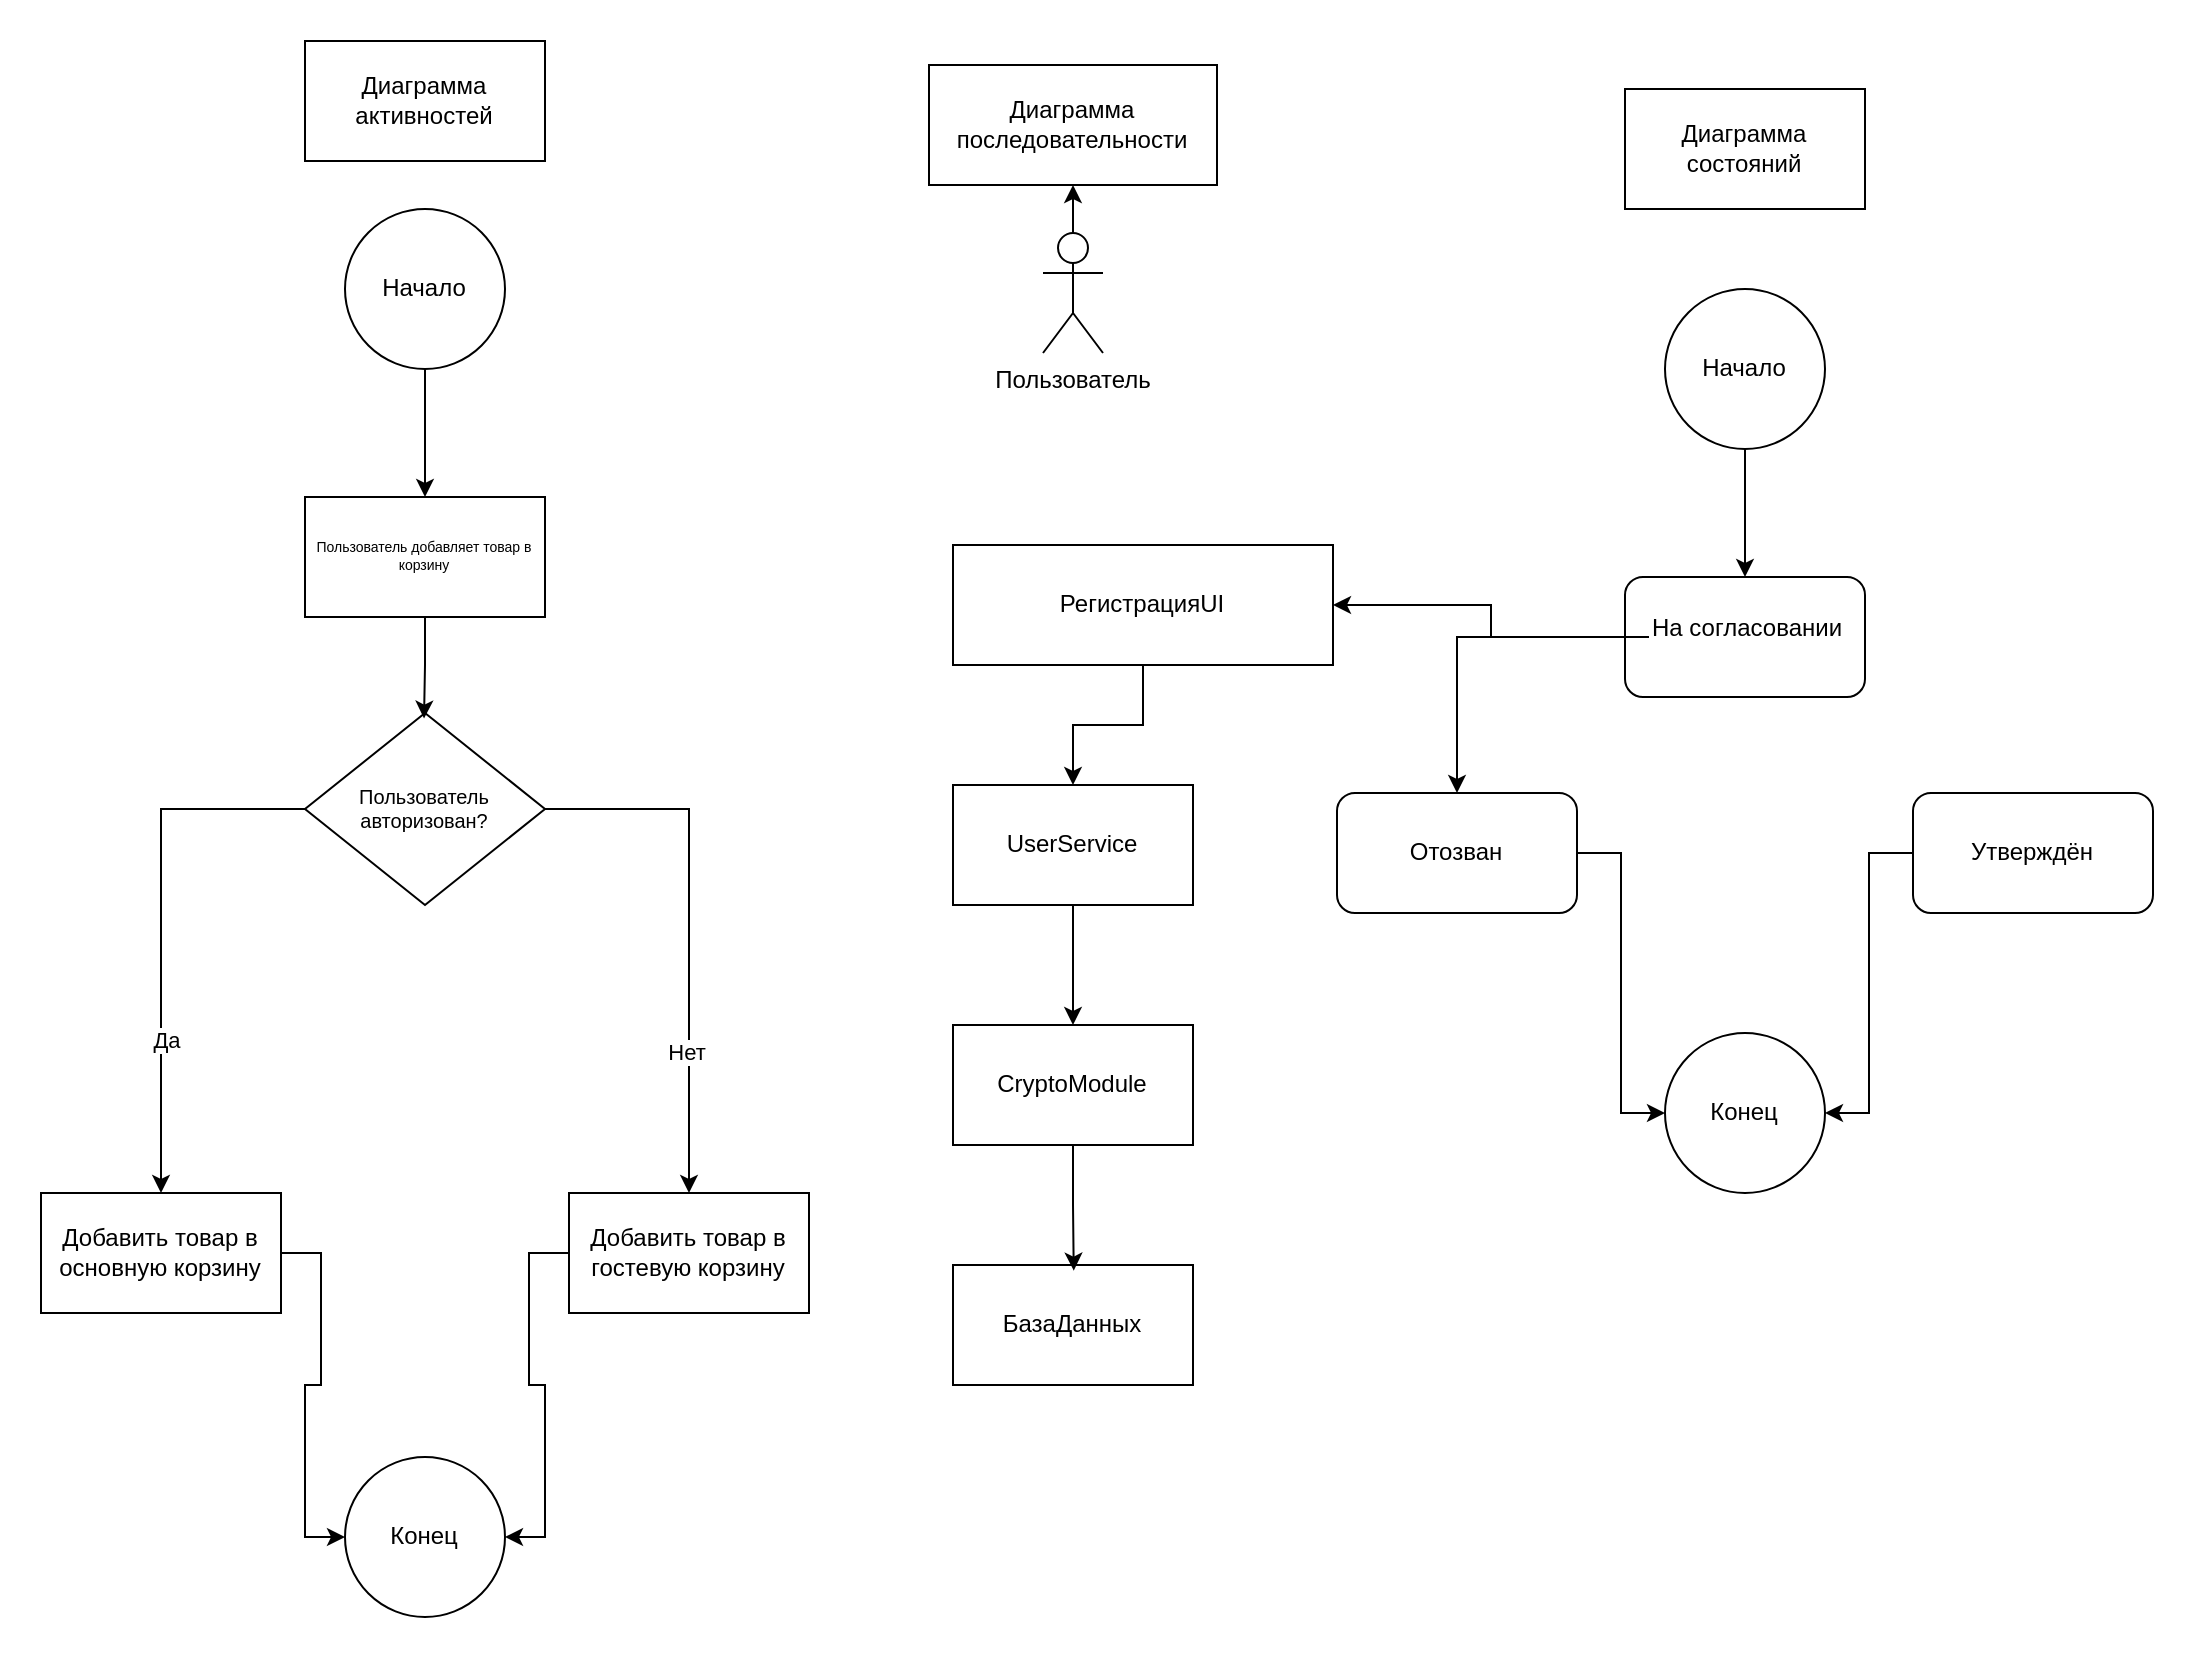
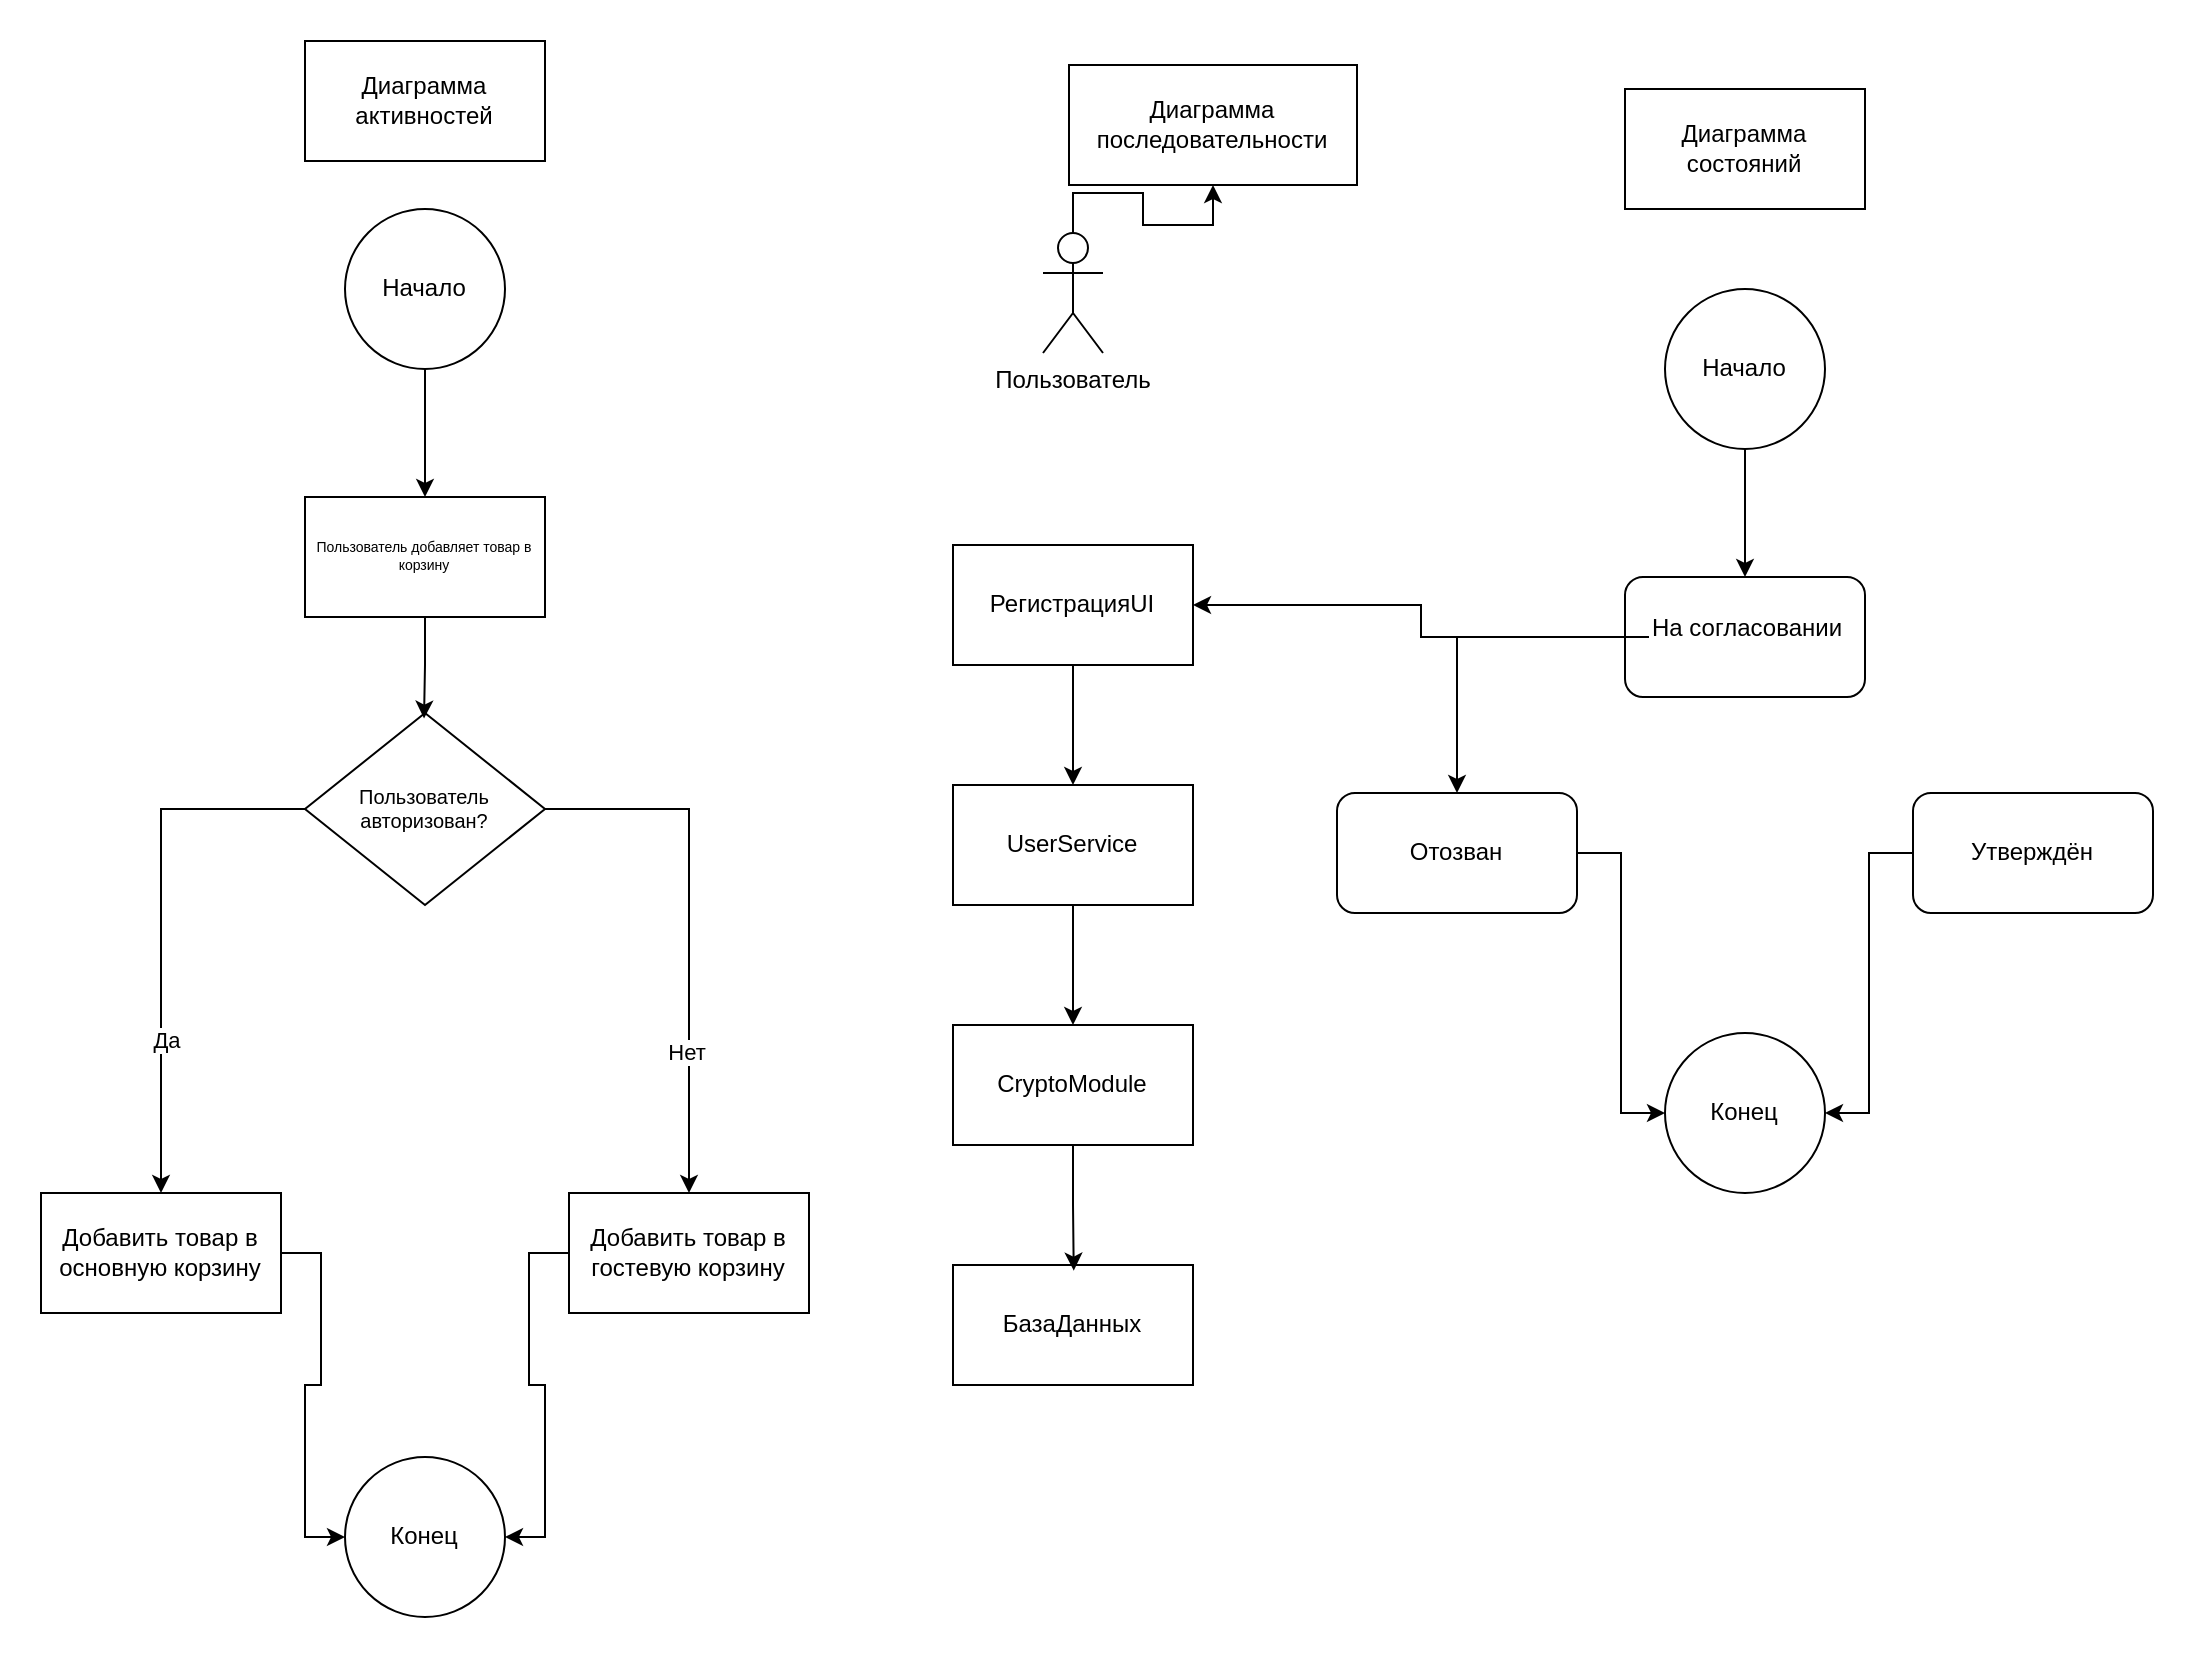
node "Диаграмма последовательности": moved (1073, 125) -> (1213, 125)
node "РегистрацияUI": size 380x120 -> 240x120
